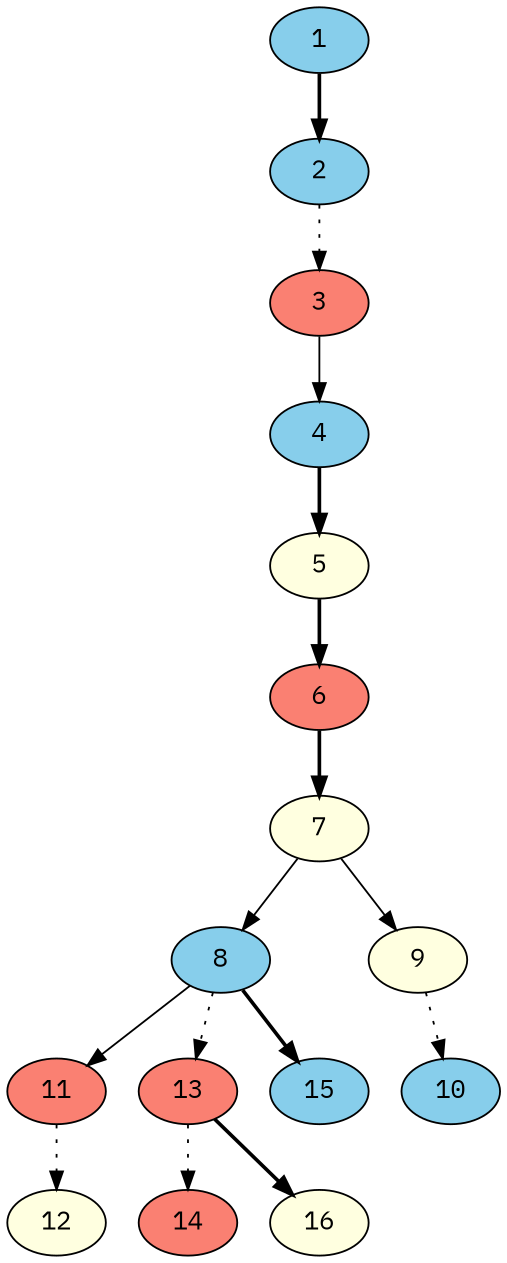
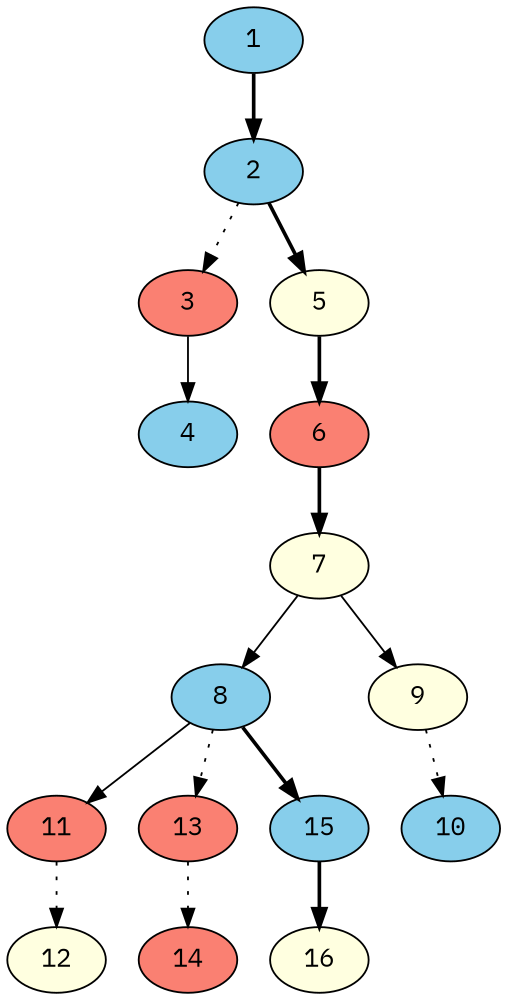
edge "4" -> "5": now "2" -> "5"
edge "13" -> "16": now "15" -> "16"
